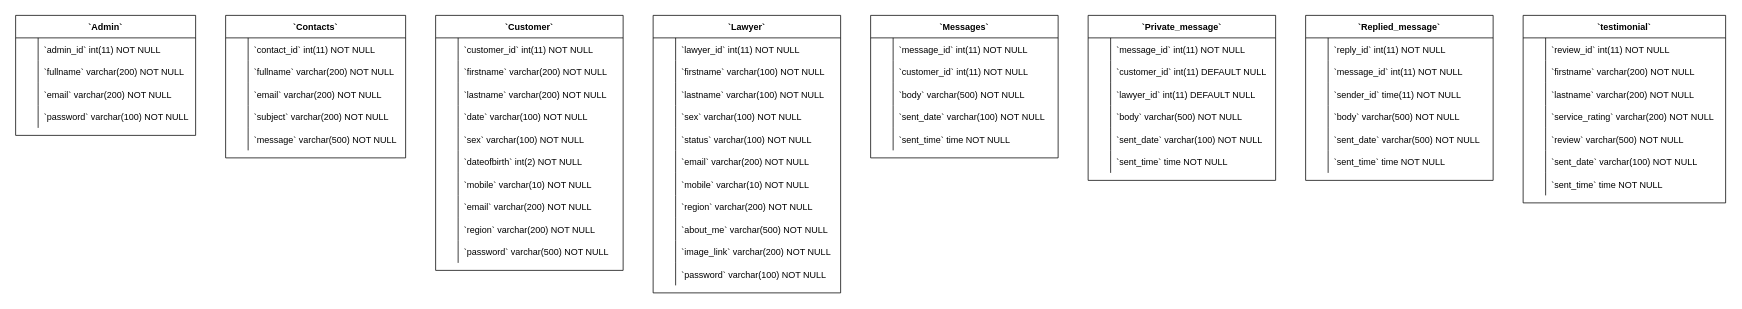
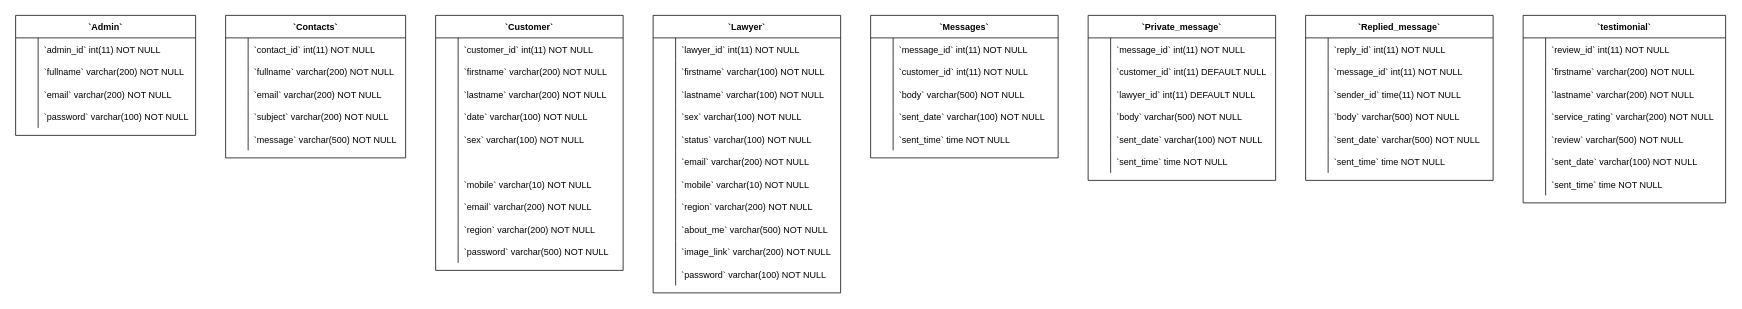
node "`dateofbirth` int(2) NOT NULL": removed
